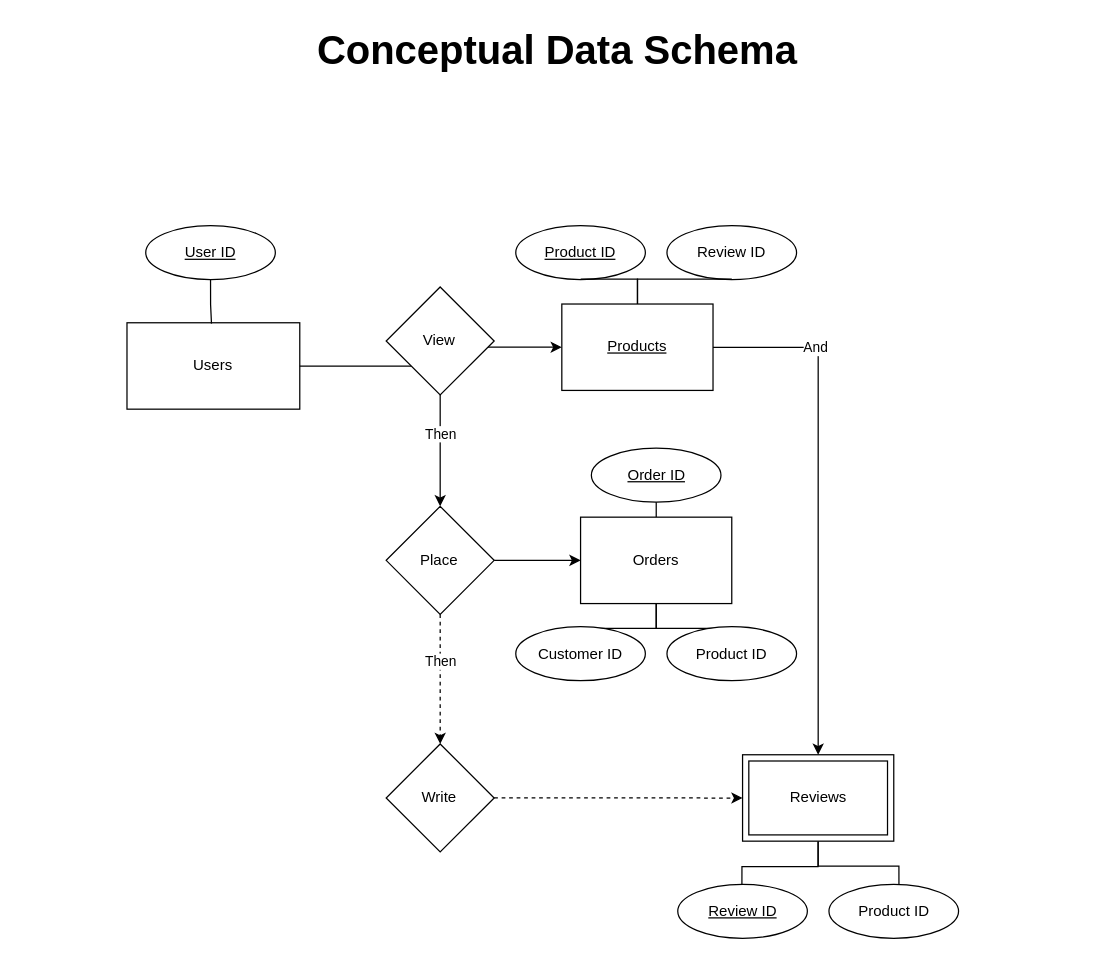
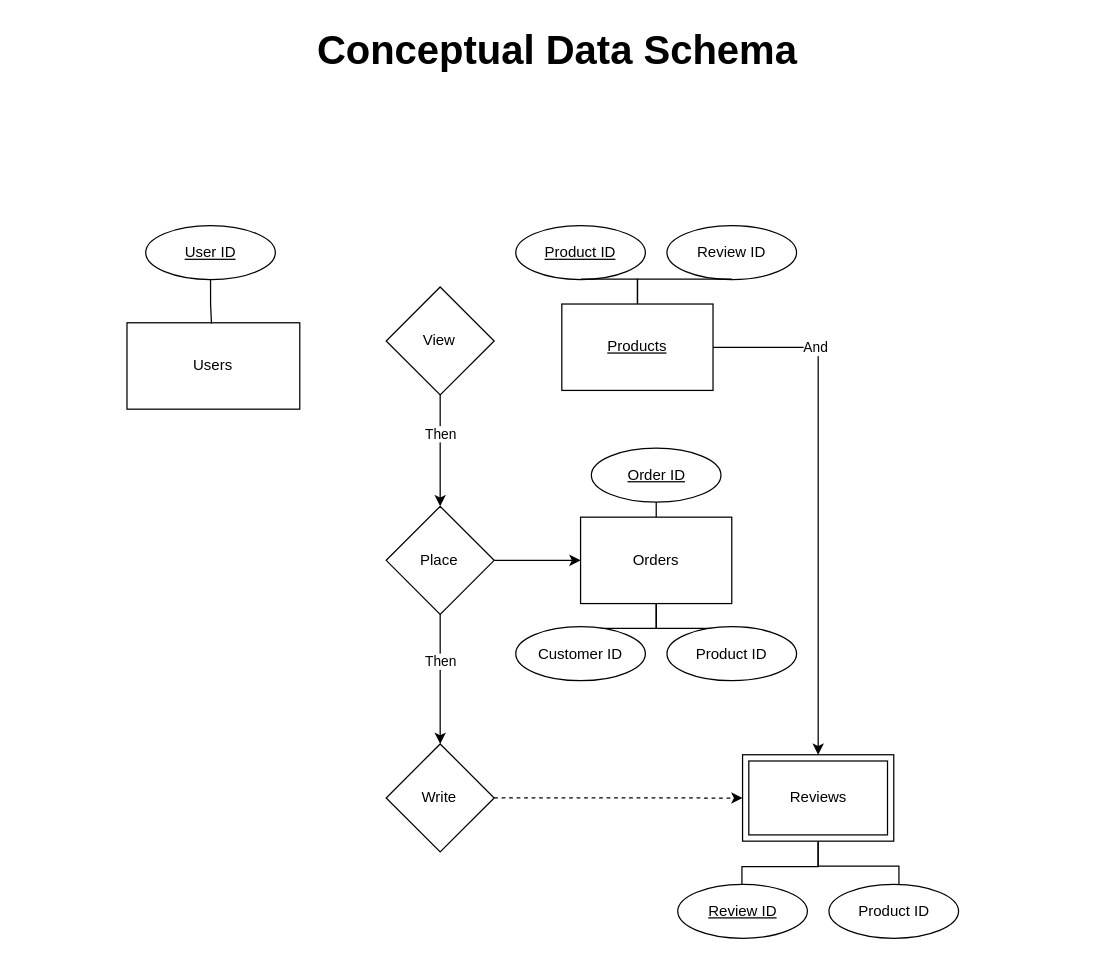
edge "Users" -> "Products": removed
edge "Place" -> "Write": style dashed -> solid
